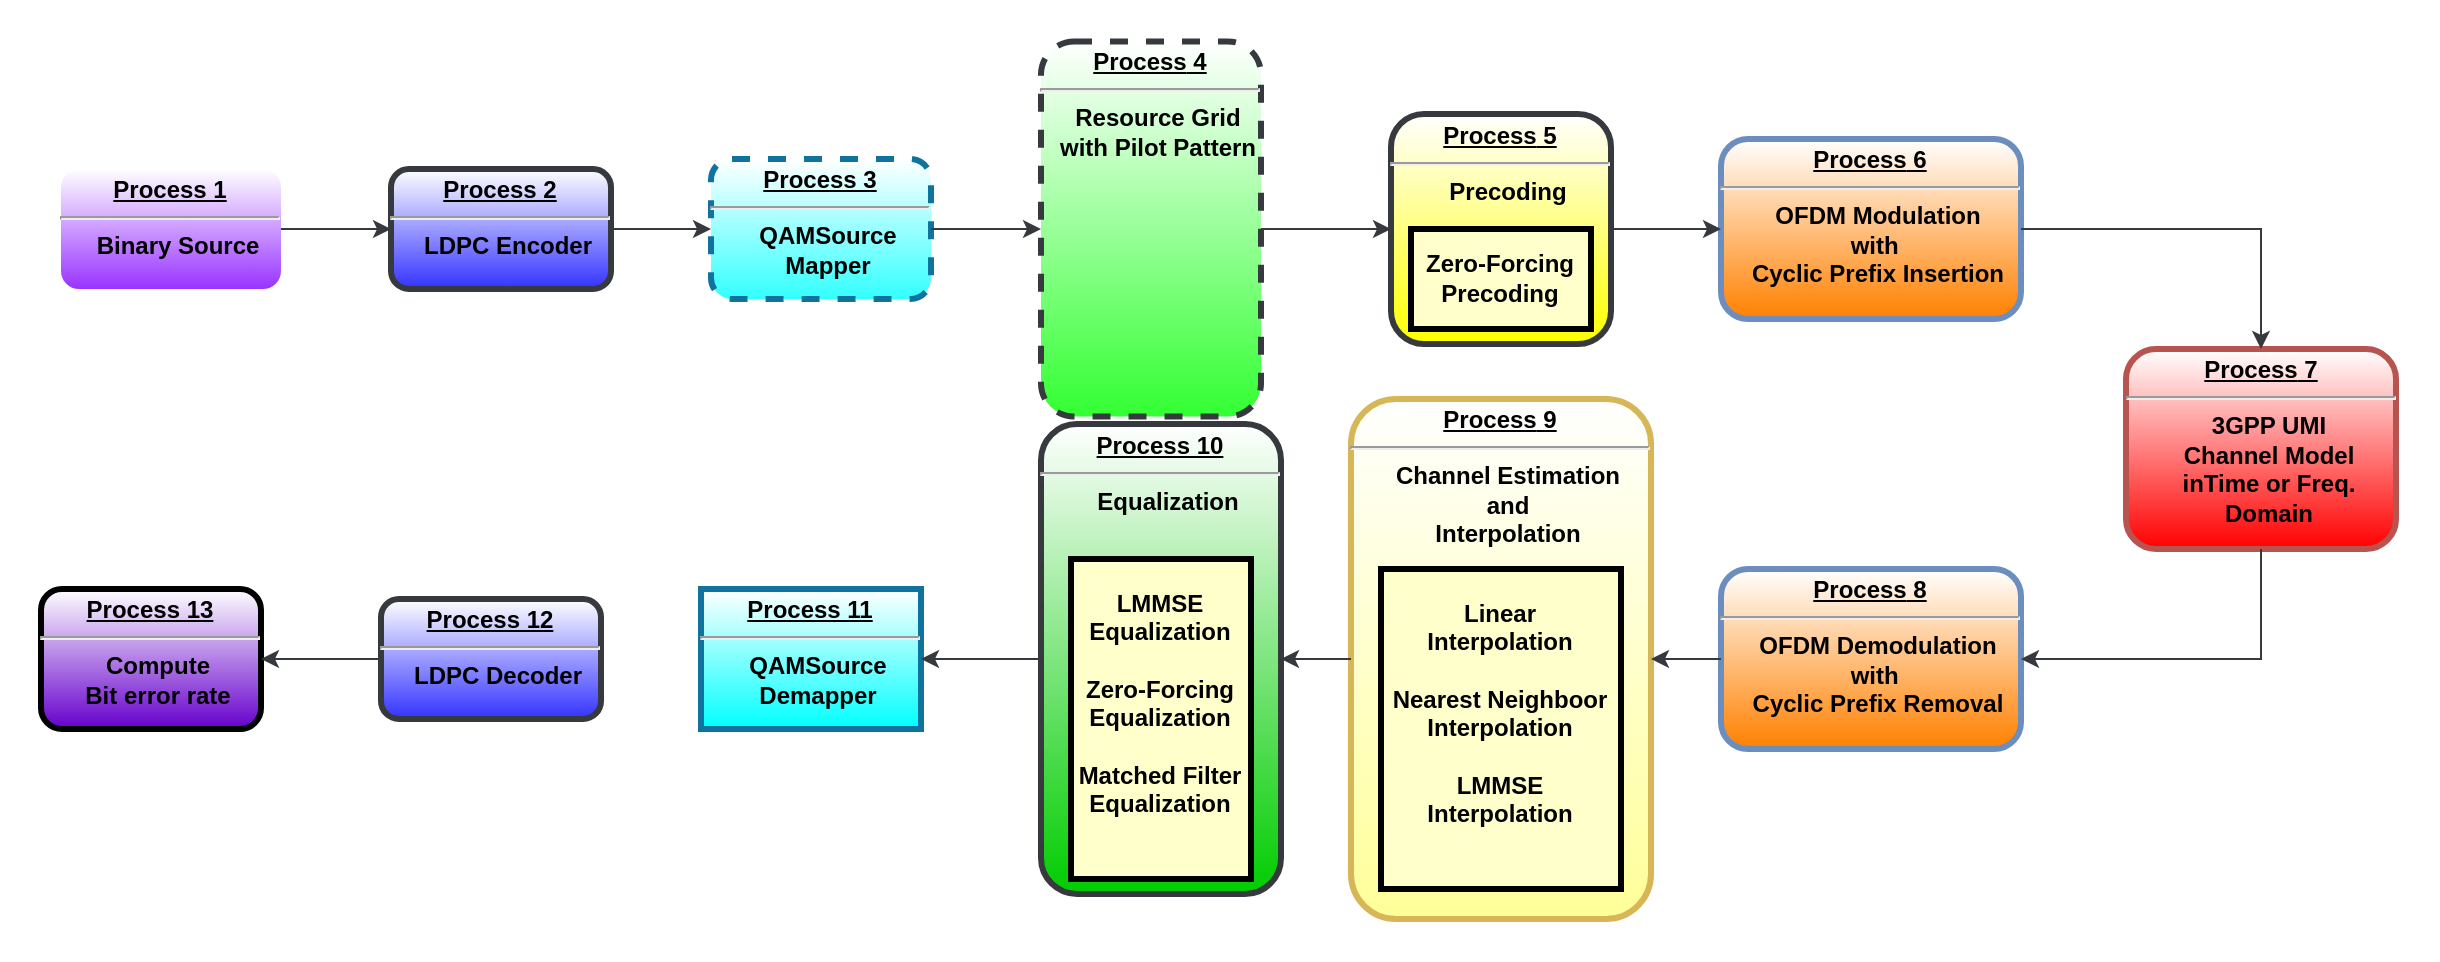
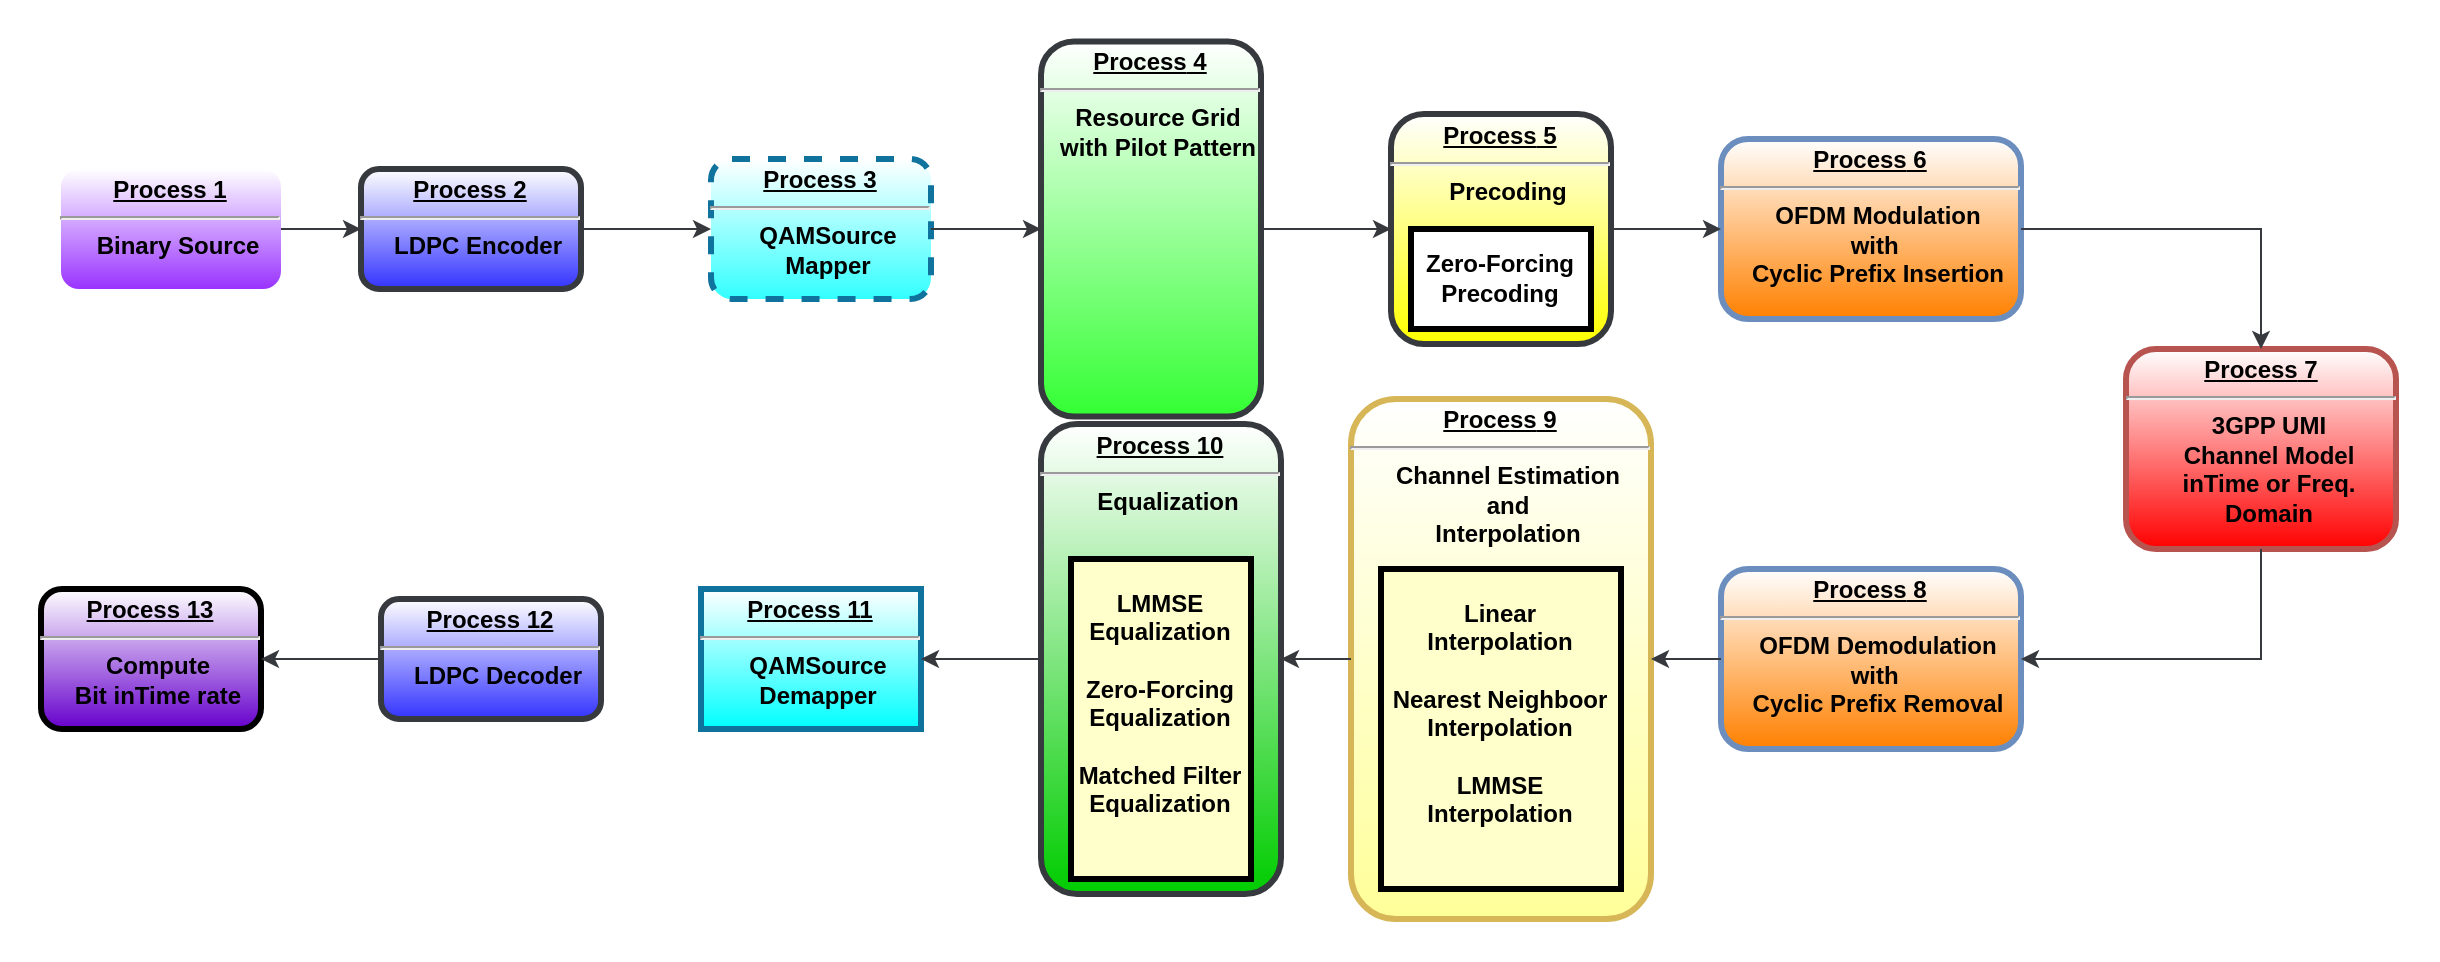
node "Process 2 LDPC Encoder": moved (501, 229) -> (471, 229)
node "Process 4 Resource Grid with Pilot Pattern": style dashed -> solid
node "Zero-Forcing Precoding": fillcolor #ffffcc -> #ffffff
node "Process 13 Compute Bit error rate": label "Process 13 Compute Bit error rate" -> "Process 13 Compute Bit inTime rate"
